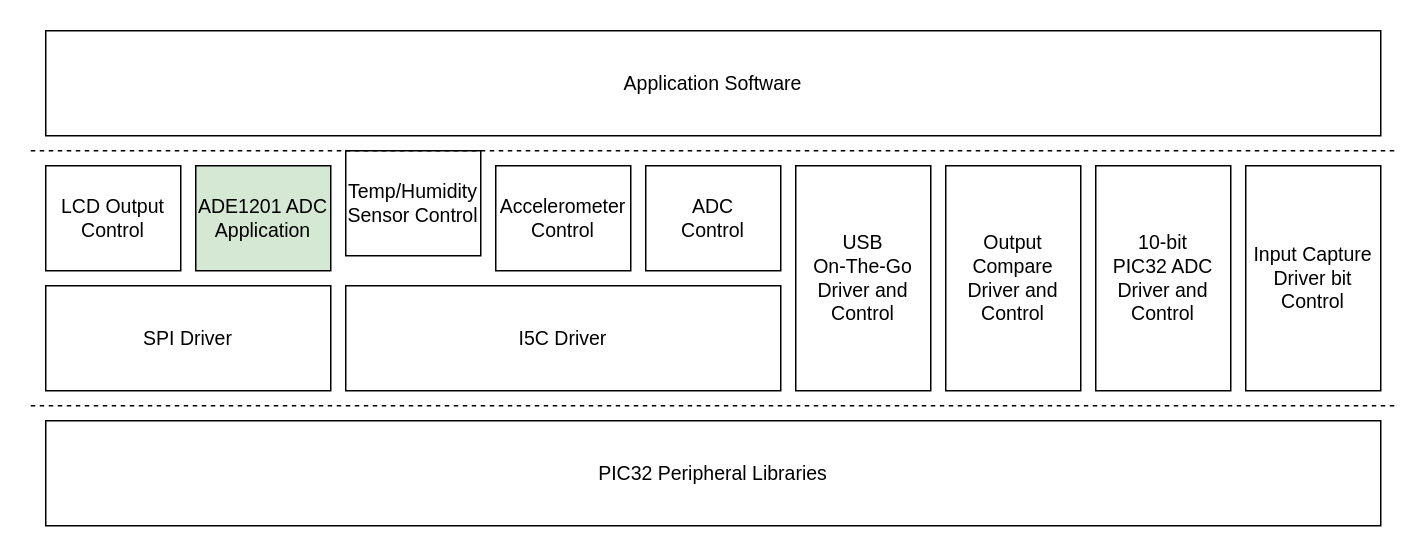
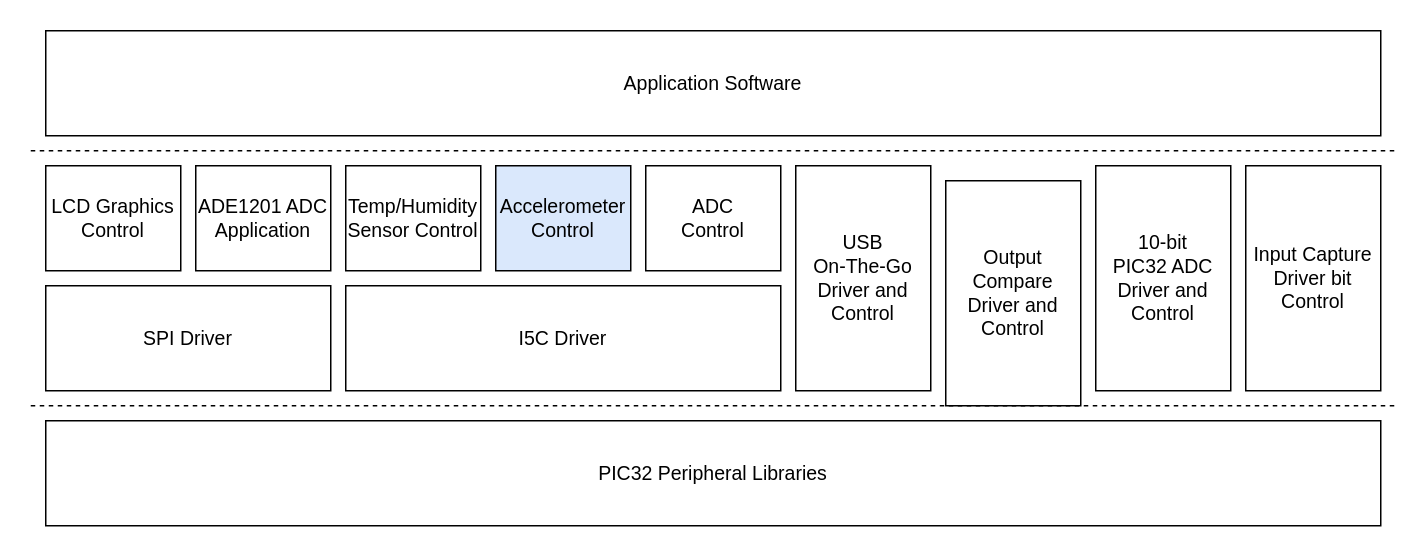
node "Temp/Humidity Sensor Control": moved (413, 203) -> (413, 218)
node "LCD Output Control": label "LCD Output Control" -> "LCD Graphics Control"
node "ADE1201 ADC Application": fillcolor #d5e8d4 -> #ffffff
node "Accelerometer Control": fillcolor #ffffff -> #dae8fc
node "Output Compare Driver and Control": moved (1013, 278) -> (1013, 293)
